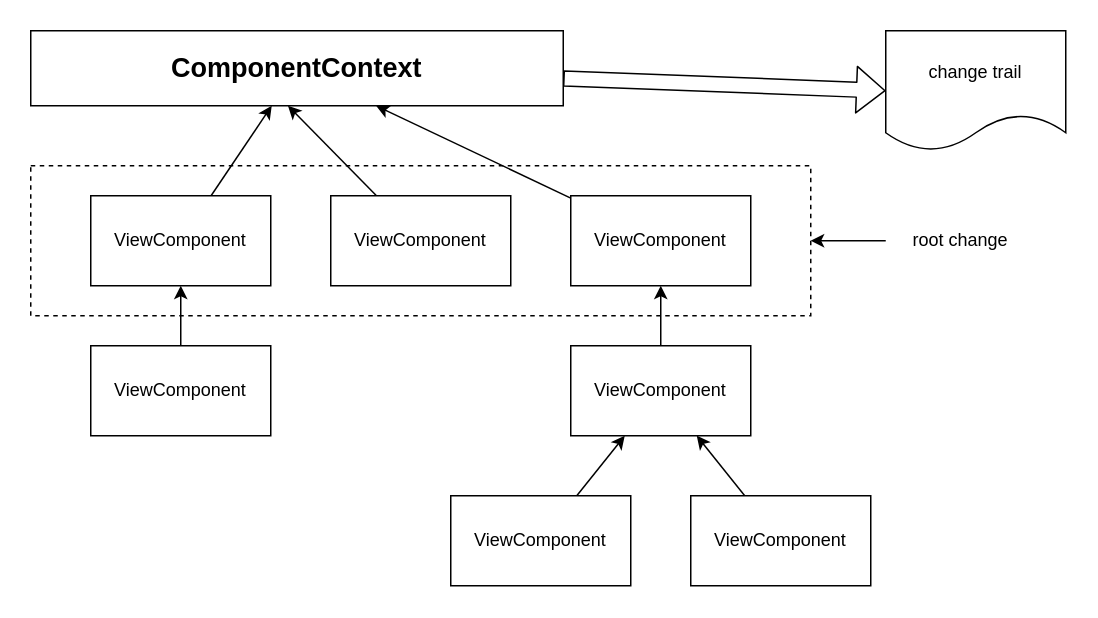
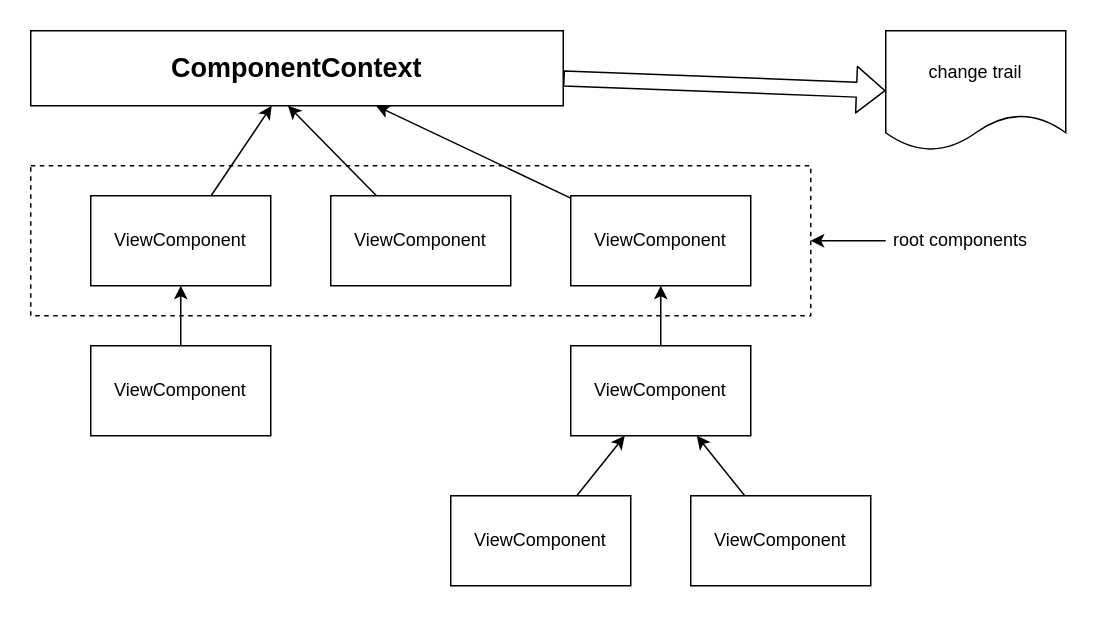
node "root change": label "root change" -> "root components"
